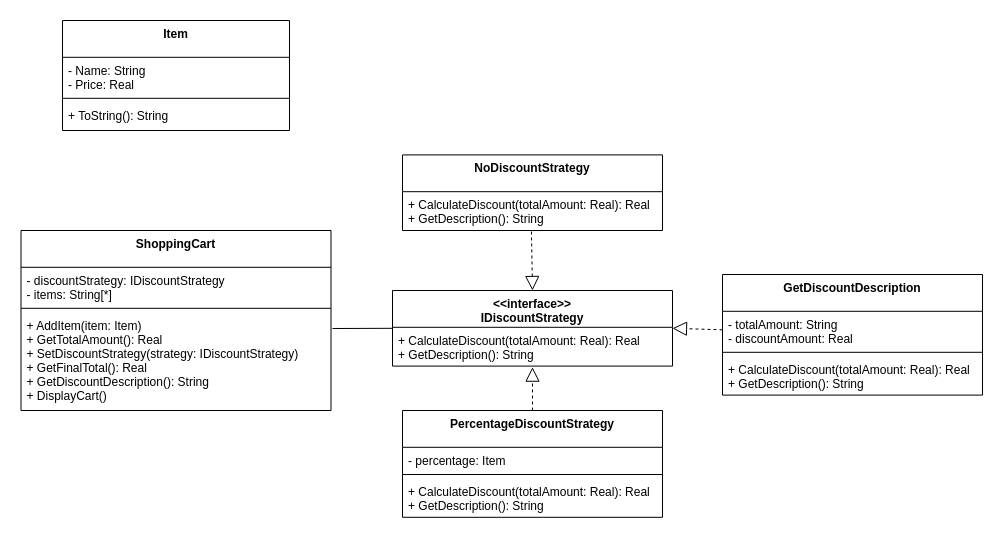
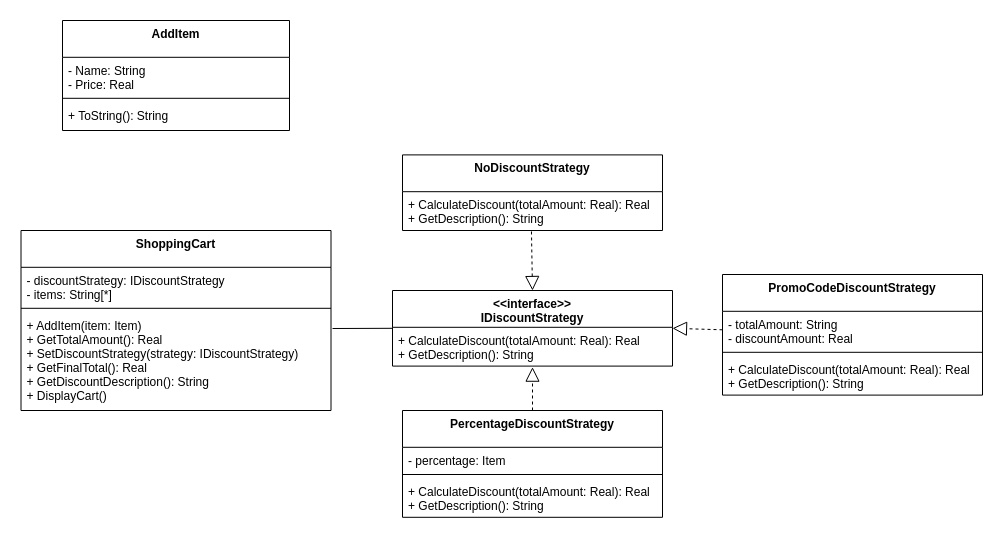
node "Item": label "Item" -> "AddItem"
node "GetDiscountDescription": label "GetDiscountDescription" -> "PromoCodeDiscountStrategy"
